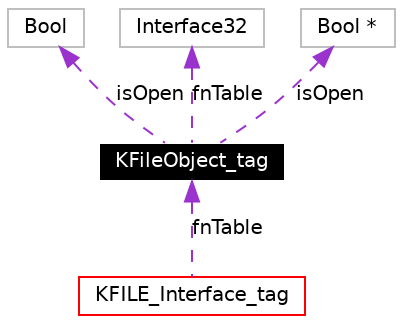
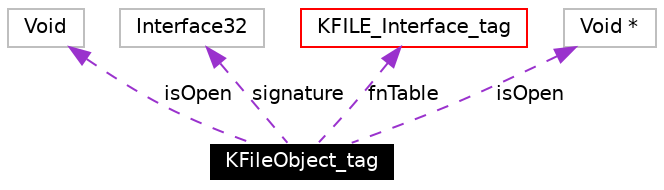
node "Bool": label "Bool" -> "Void"
node "Bool *": label "Bool *" -> "Void *"
edge "KFileObject_tag" -> "Interface32": label "fnTable" -> "signature"
edge "KFILE_Interface_tag" -> "KFileObject_tag": reversed
